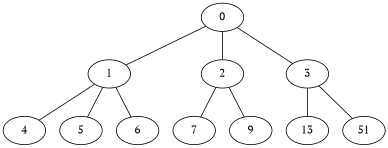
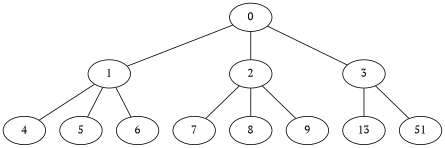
node "8": added
